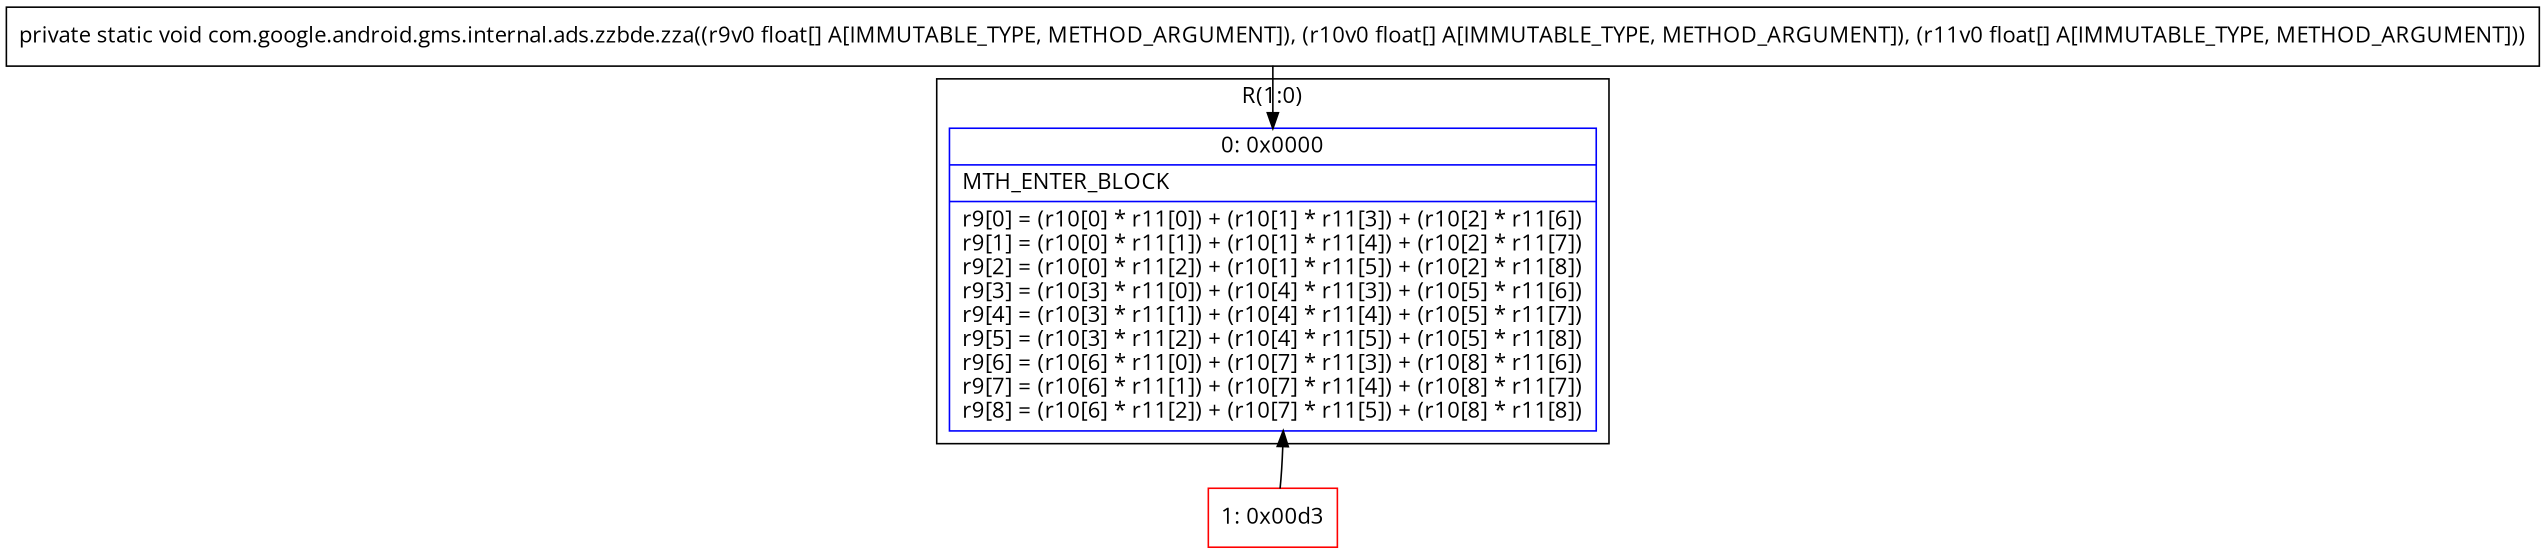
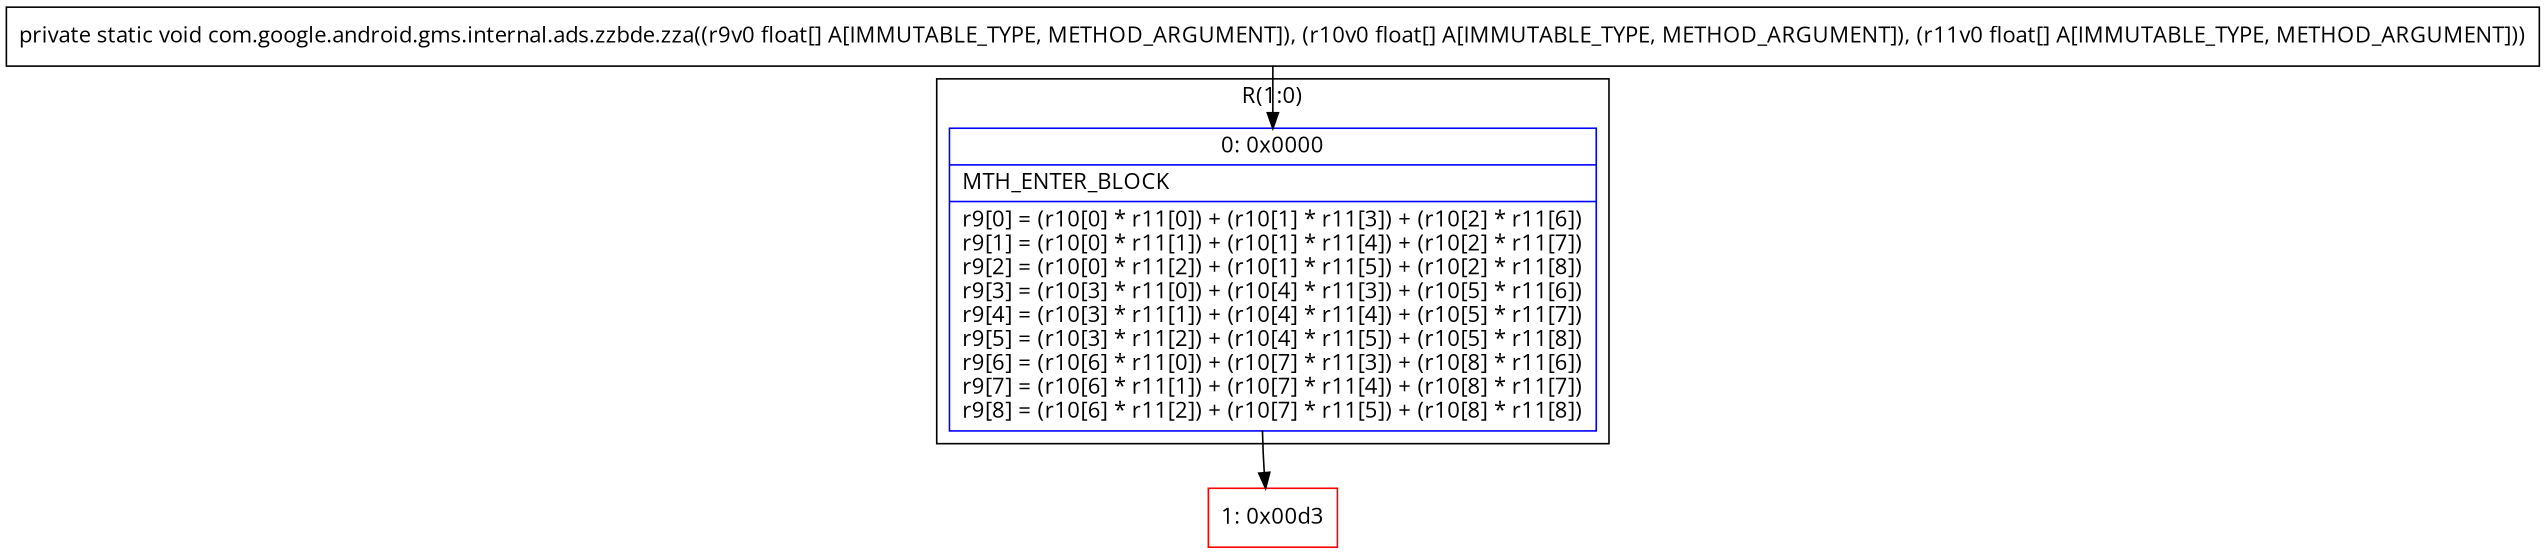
edge "1: 0x00d3" -> "0: 0x0000": reversed
